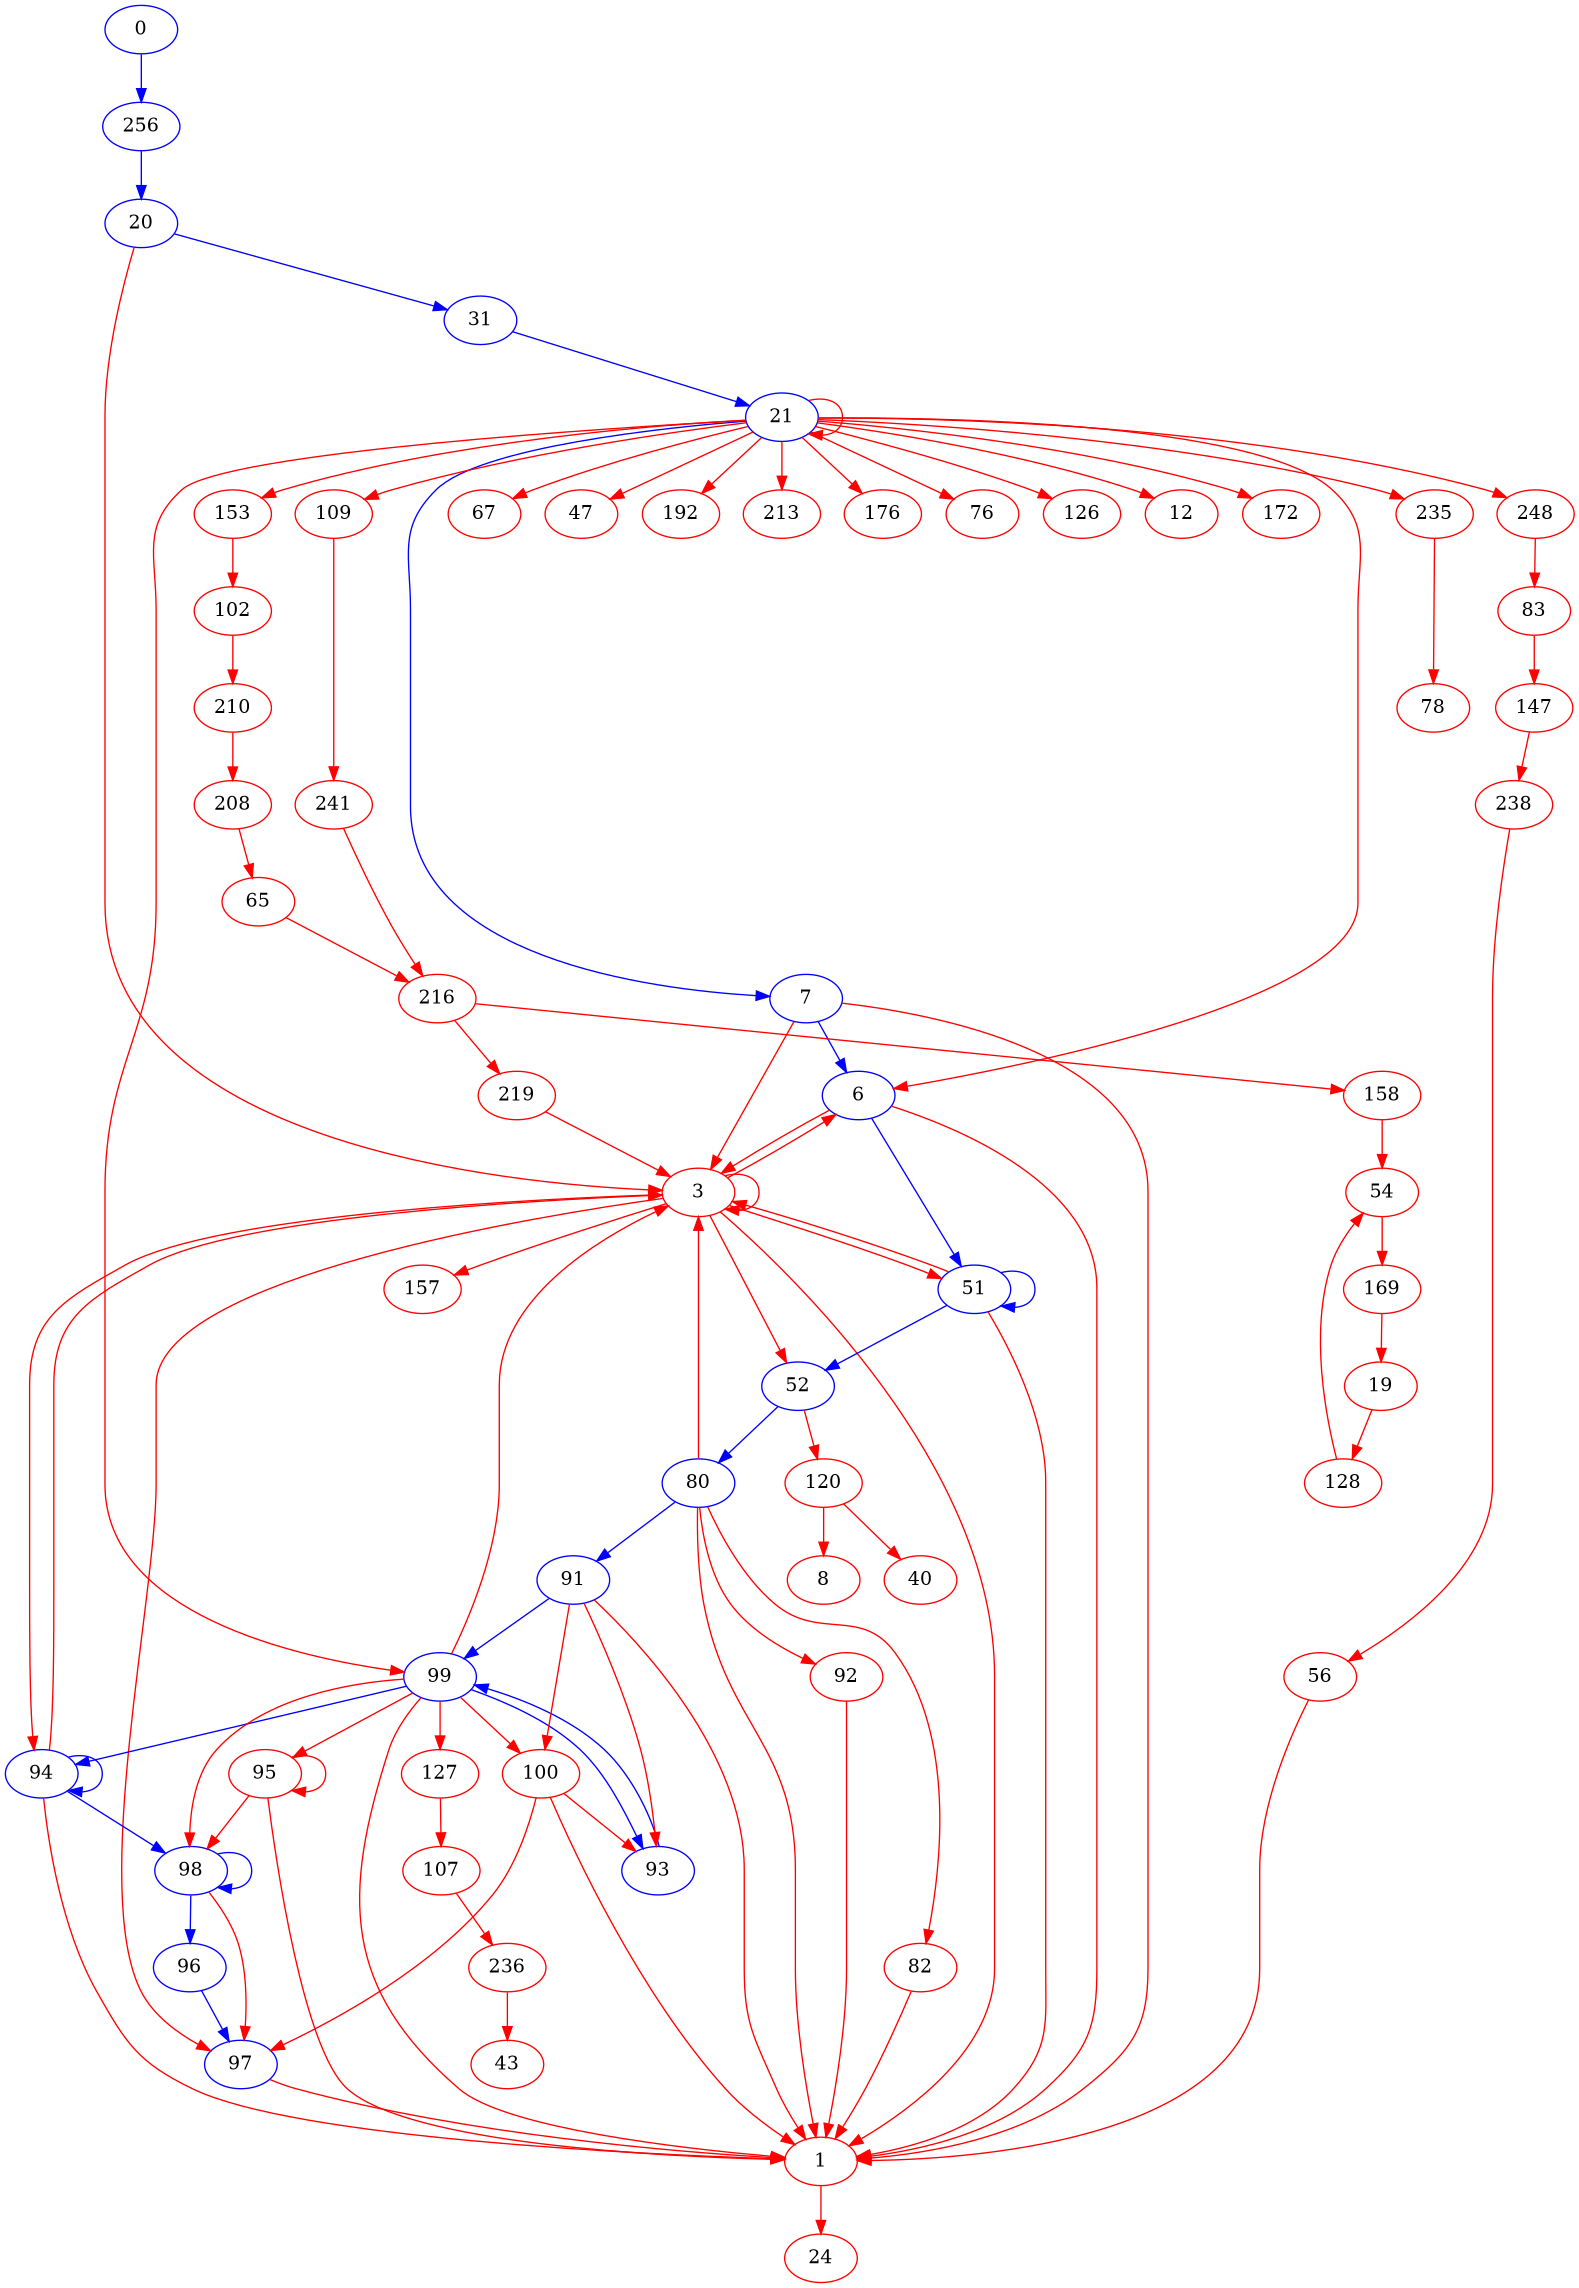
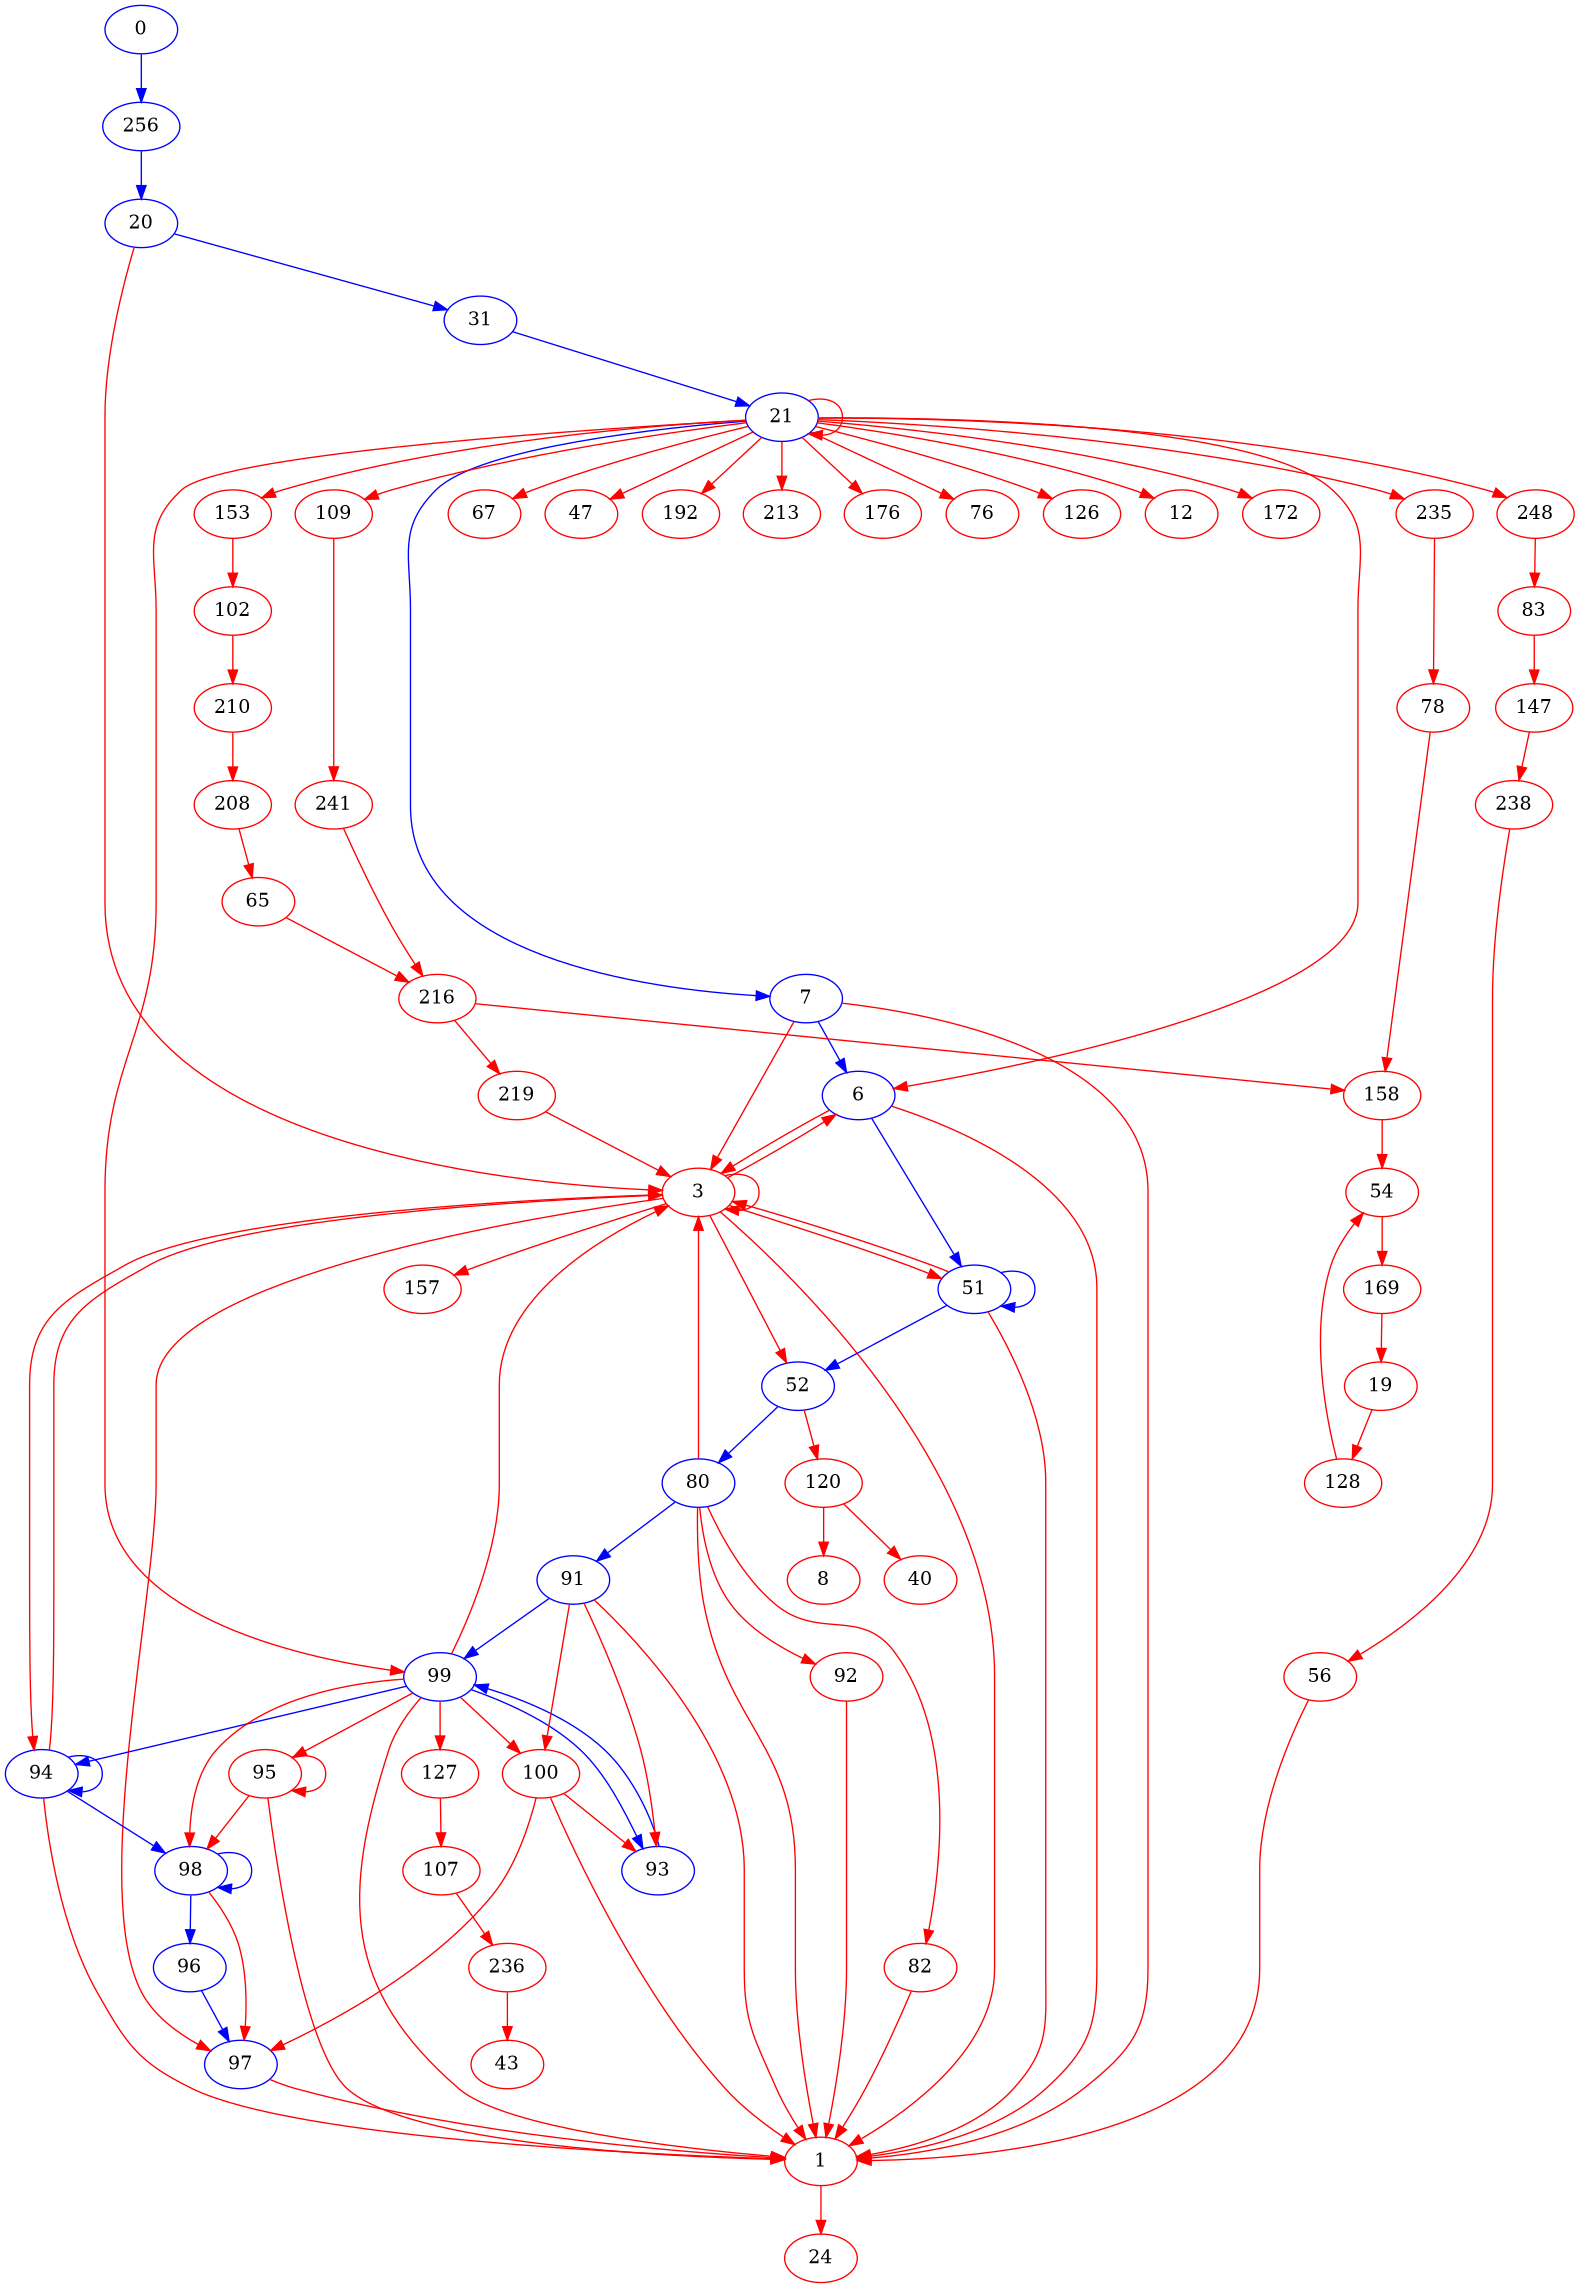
edge "78" -> "158": added
